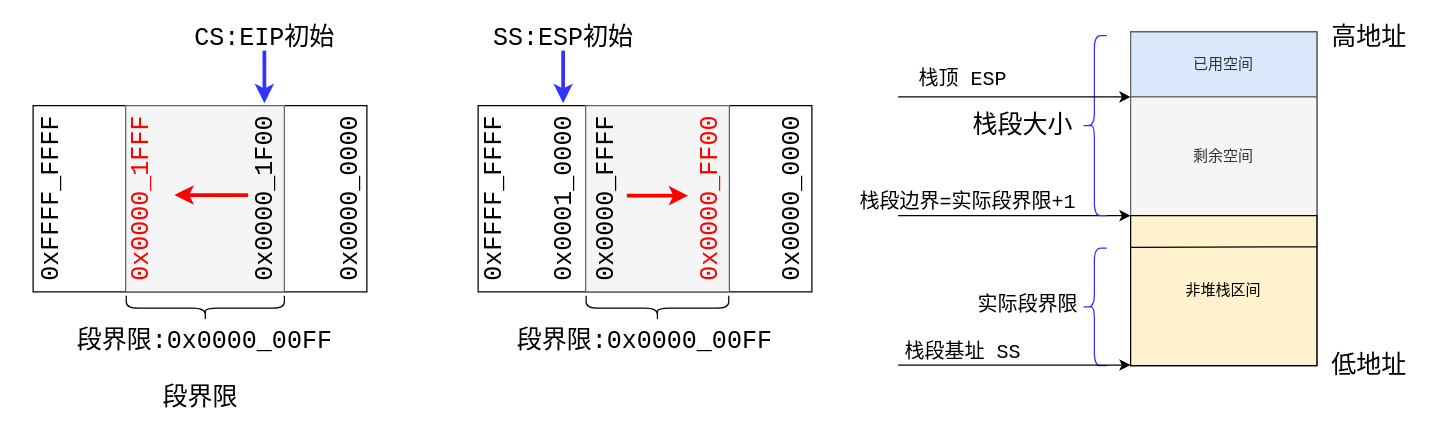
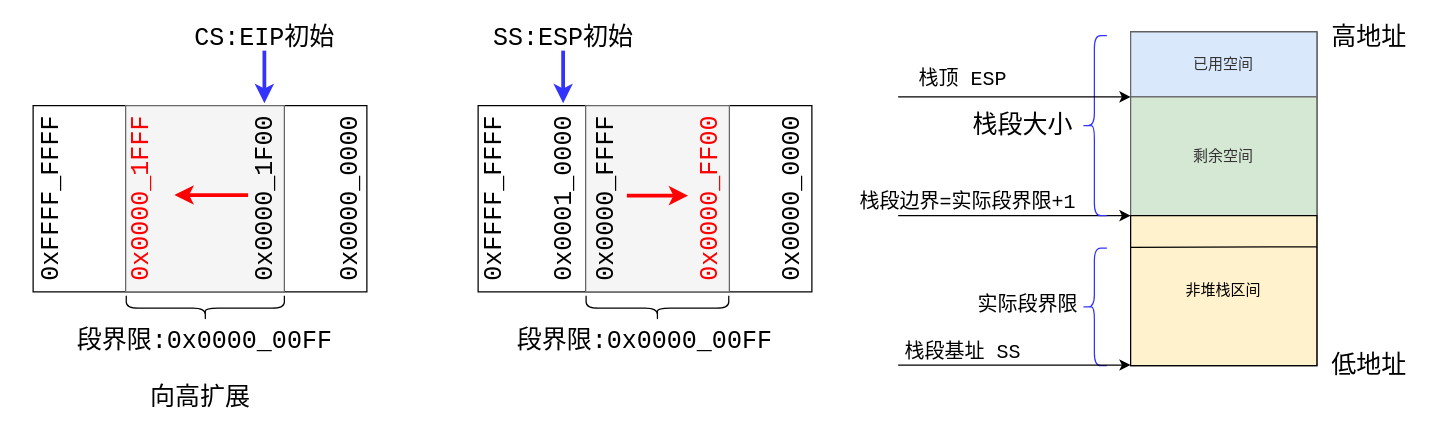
node "剩余空间": fillcolor #f5f5f5 -> #d5e8d4
node "段界限": label "段界限" -> "向高扩展"
